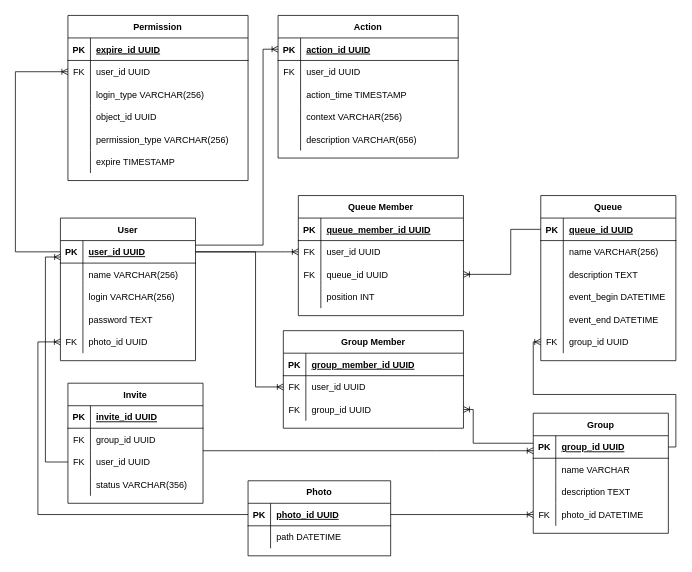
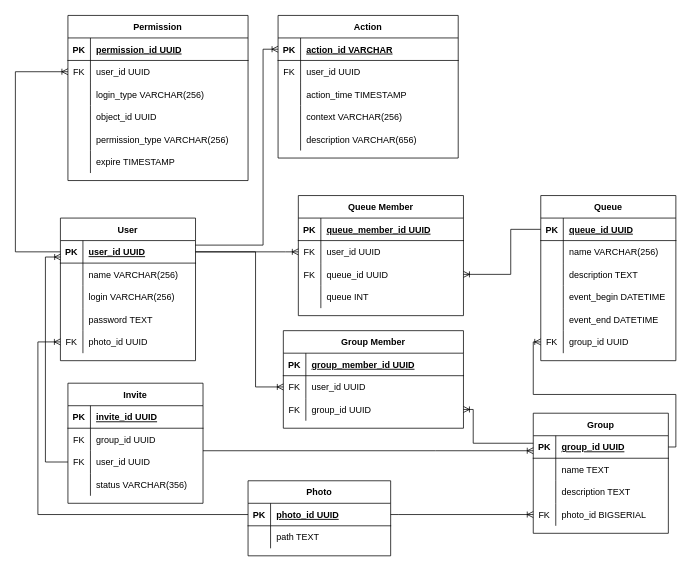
node "expire_id UUID": label "expire_id UUID" -> "permission_id UUID"
node "action_id UUID": label "action_id UUID" -> "action_id VARCHAR"
node "position INT": label "position INT" -> "queue INT"
node "name VARCHAR": label "name VARCHAR" -> "name TEXT"
node "photo_id DATETIME": label "photo_id DATETIME" -> "photo_id BIGSERIAL"
node "path DATETIME": label "path DATETIME" -> "path TEXT"
